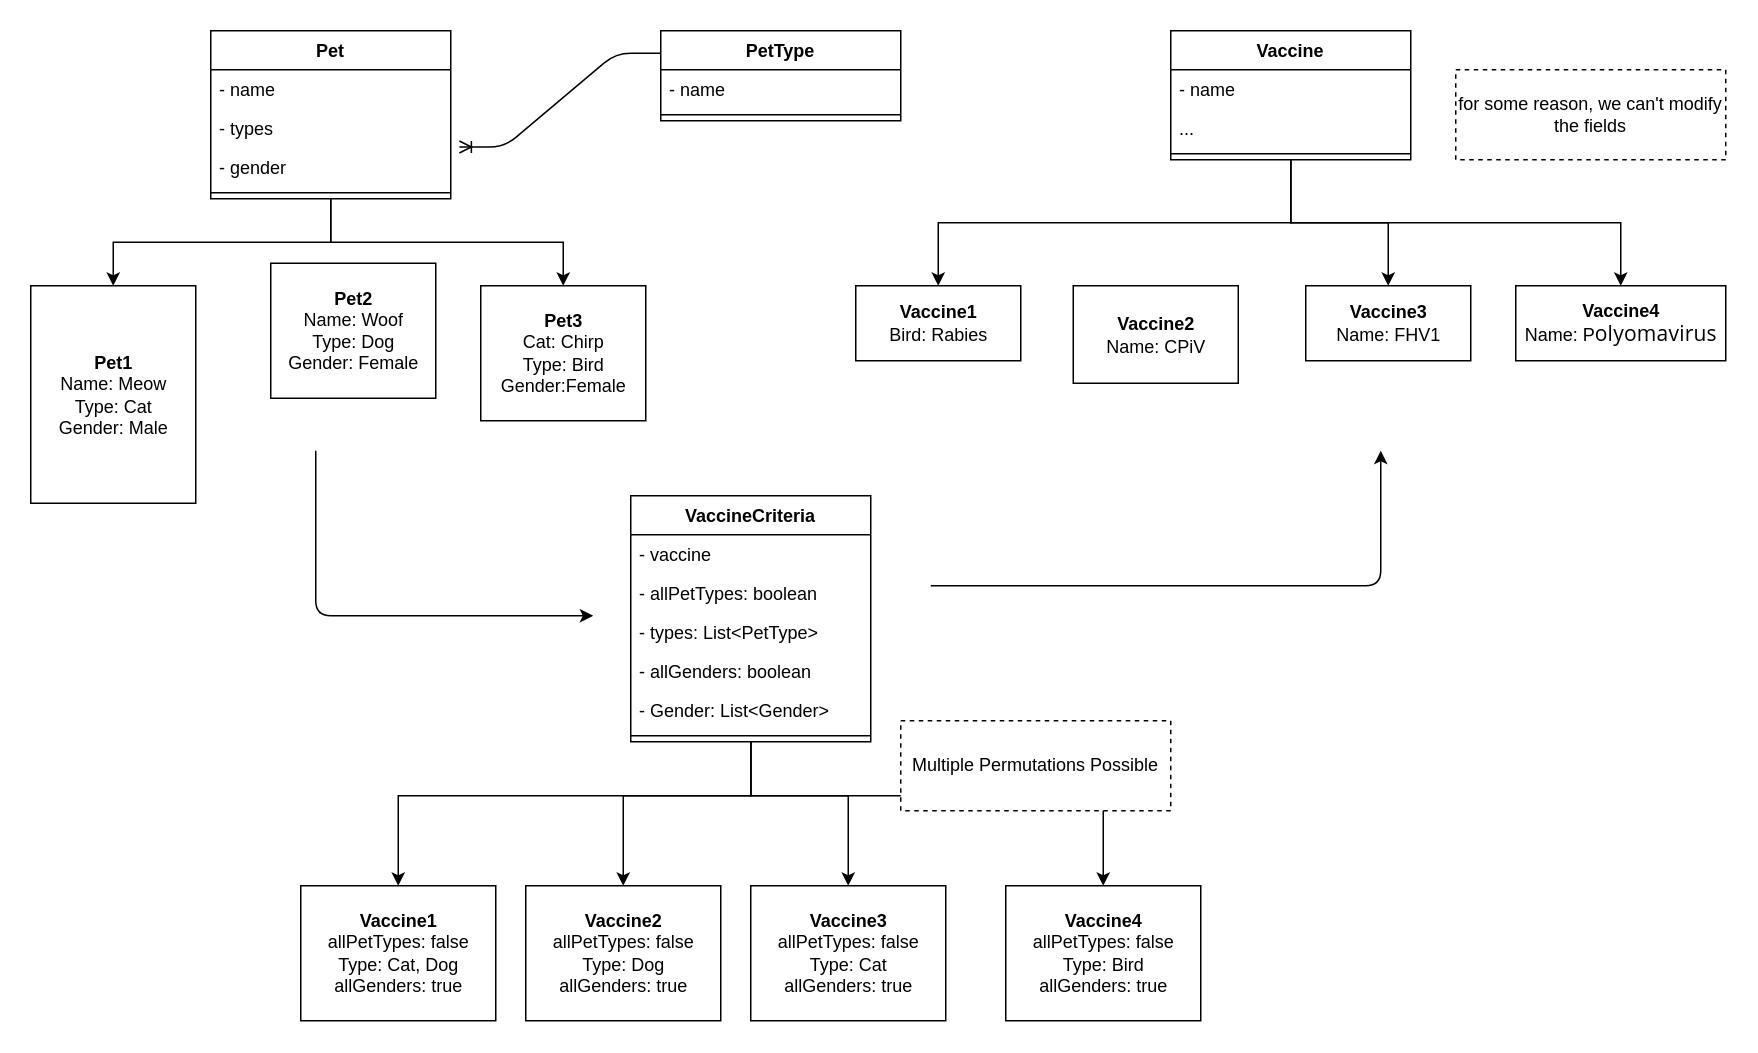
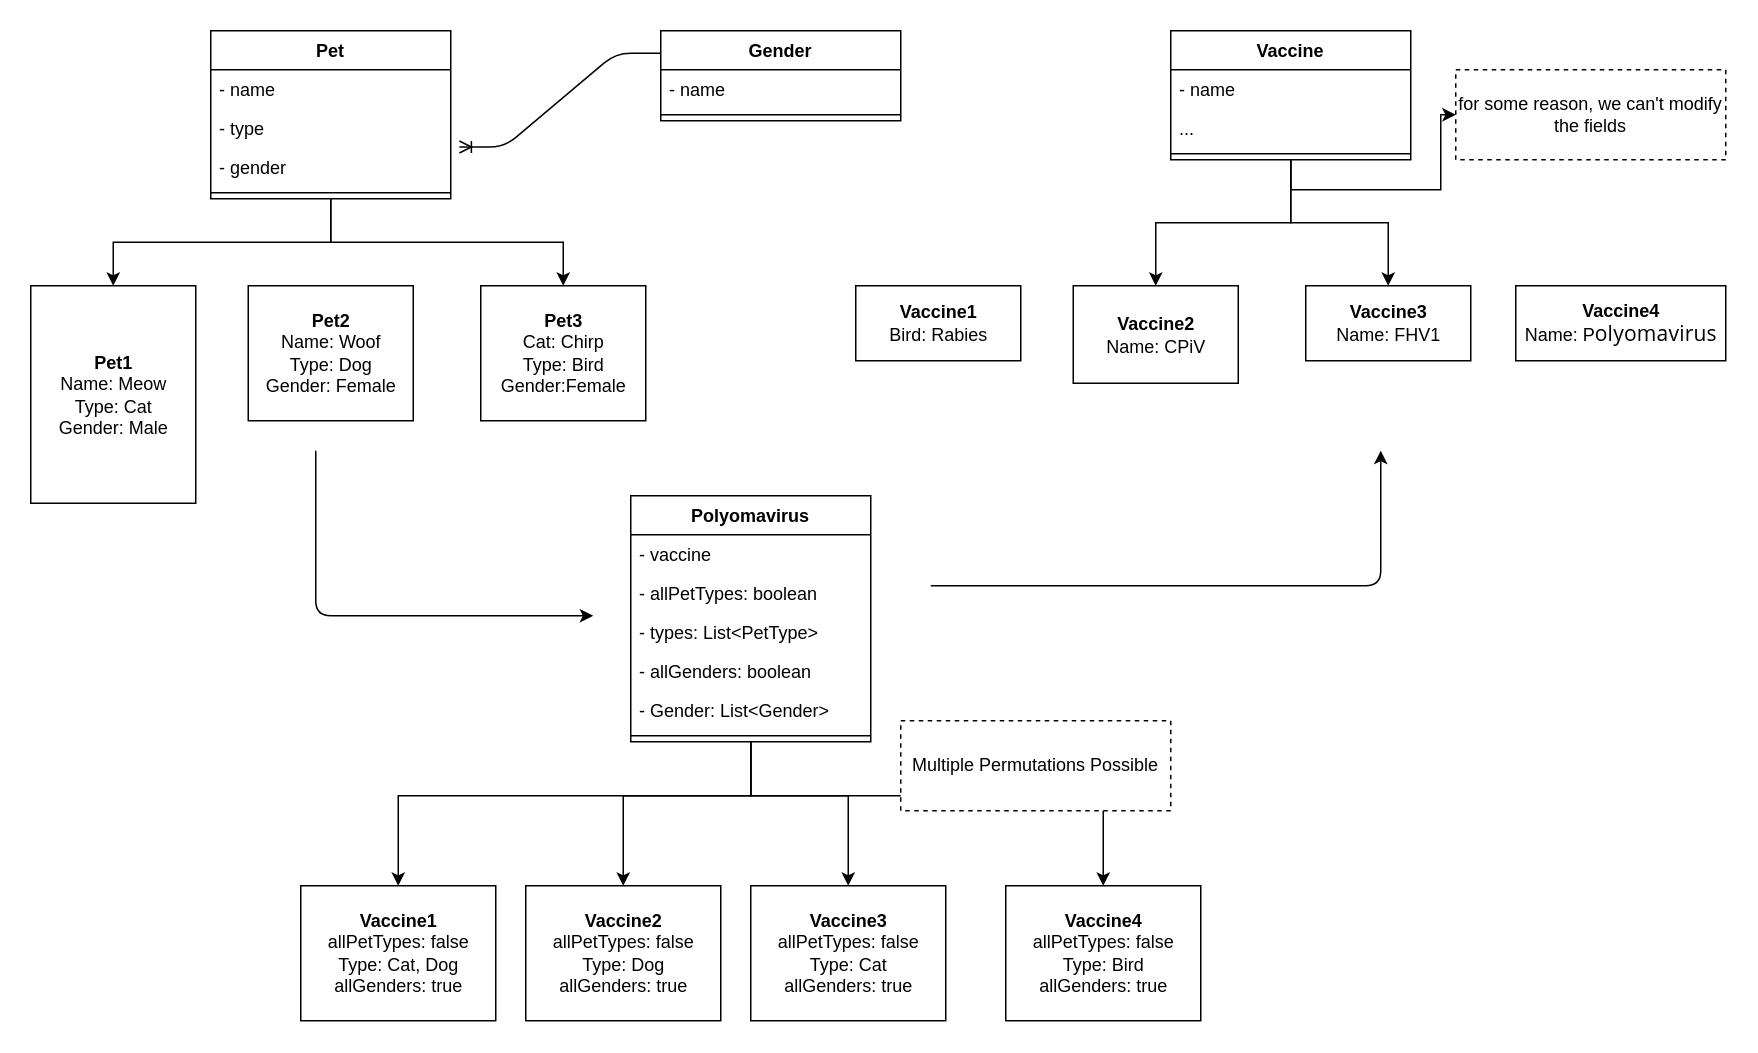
node "PetType": label "PetType" -> "Gender"
node "- types": label "- types" -> "- type"
edge "Vaccine" -> "Vaccine1 Bird: Rabies": removed
edge "Vaccine" -> "Vaccine4 Name: Polyomavirus": now "Vaccine" -> "for some reason, we can't modify the fields"
edge "Vaccine" -> "Vaccine2 Name: CPiV": added
node "Pet2 Name: Woof Type: Dog Gender: Female": moved (353, 331) -> (331, 353)
node "VaccineCriteria": label "VaccineCriteria" -> "Polyomavirus"
